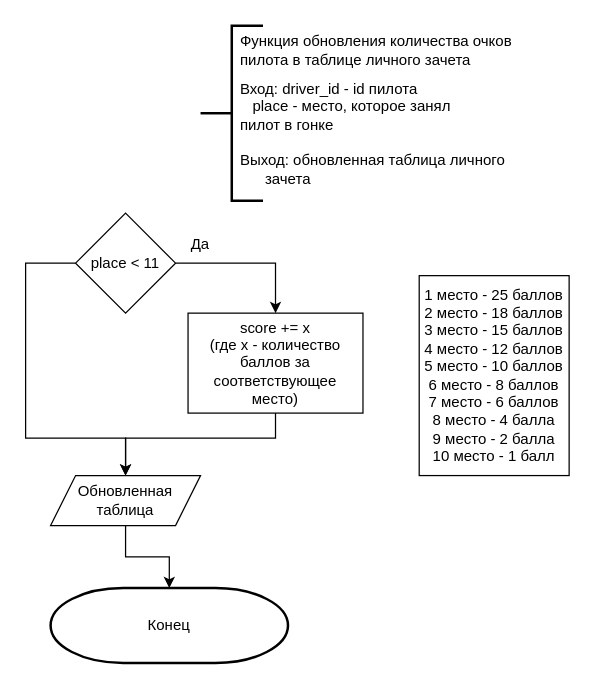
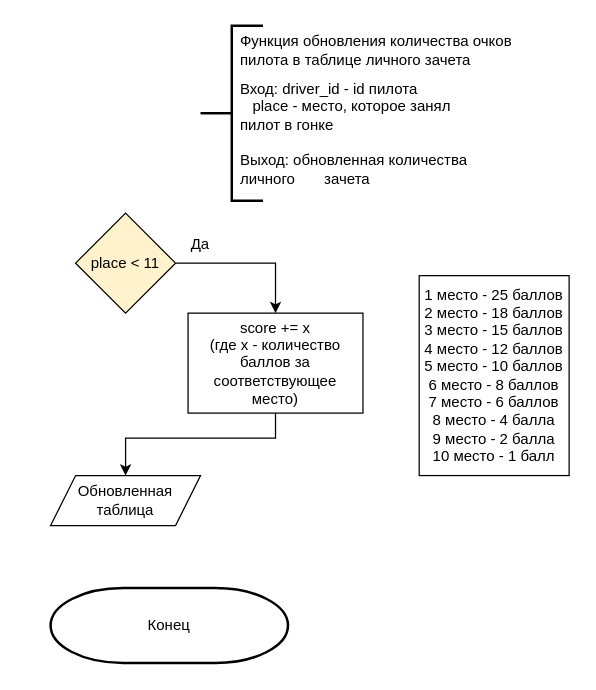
node "Выход: обновленная таблица личного зачета": label "Выход: обновленная таблица личного зачета" -> "Выход: обновленная количества личного зачета"
node "place < 11": fillcolor #ffffff -> #fff2cc
edge "place < 11" -> "Обновленная таблица": removed
edge "Обновленная таблица" -> "Конец": removed
